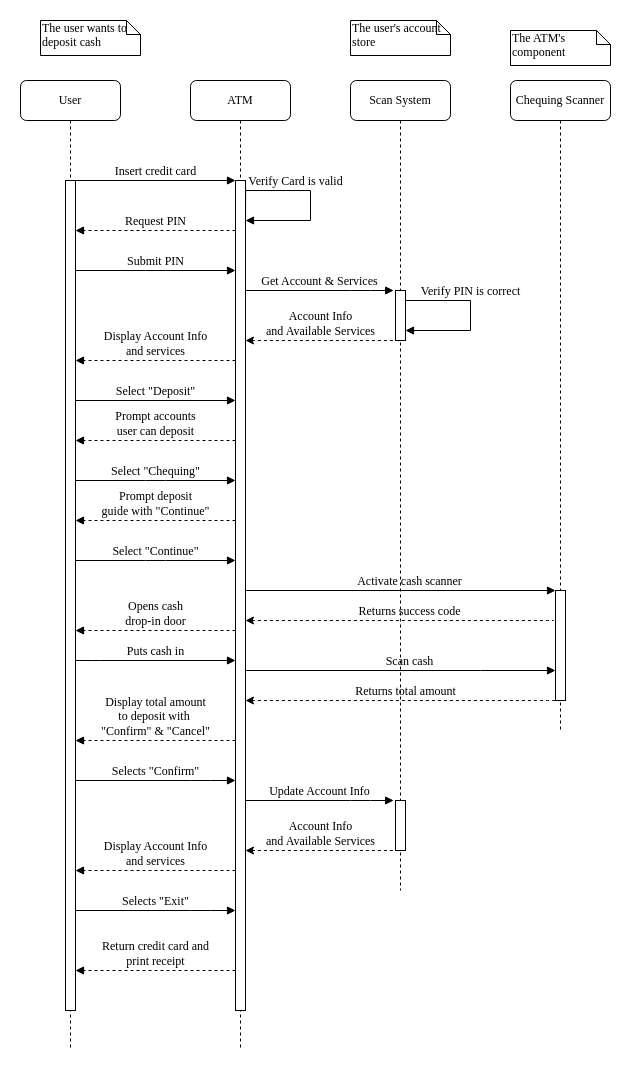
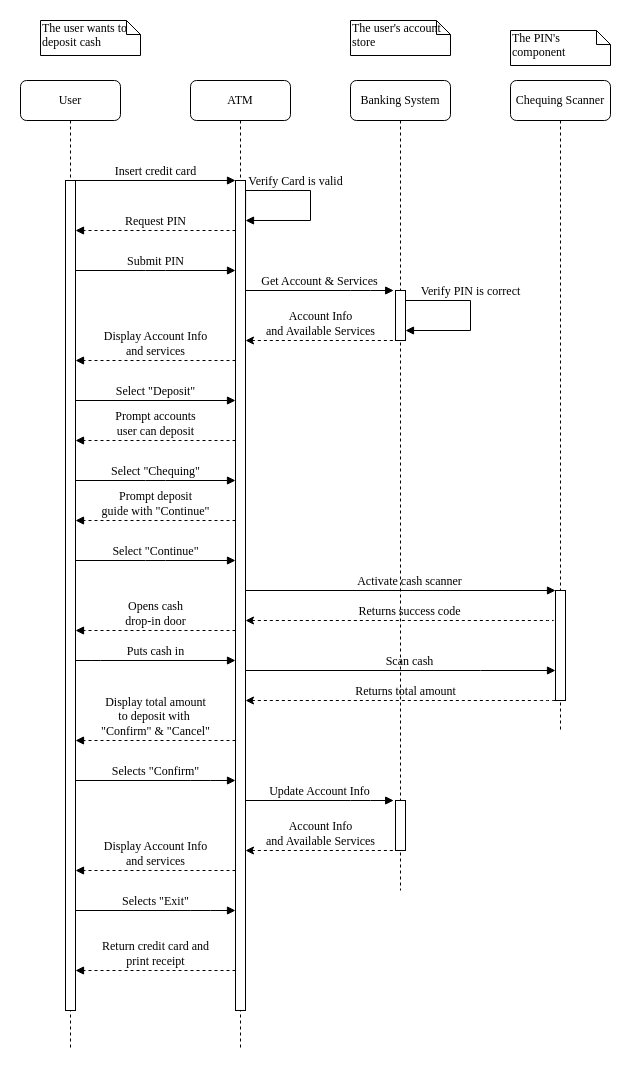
node "The ATM's component": label "The ATM's component" -> "The PIN's component"
node "Scan System": label "Scan System" -> "Banking System"
